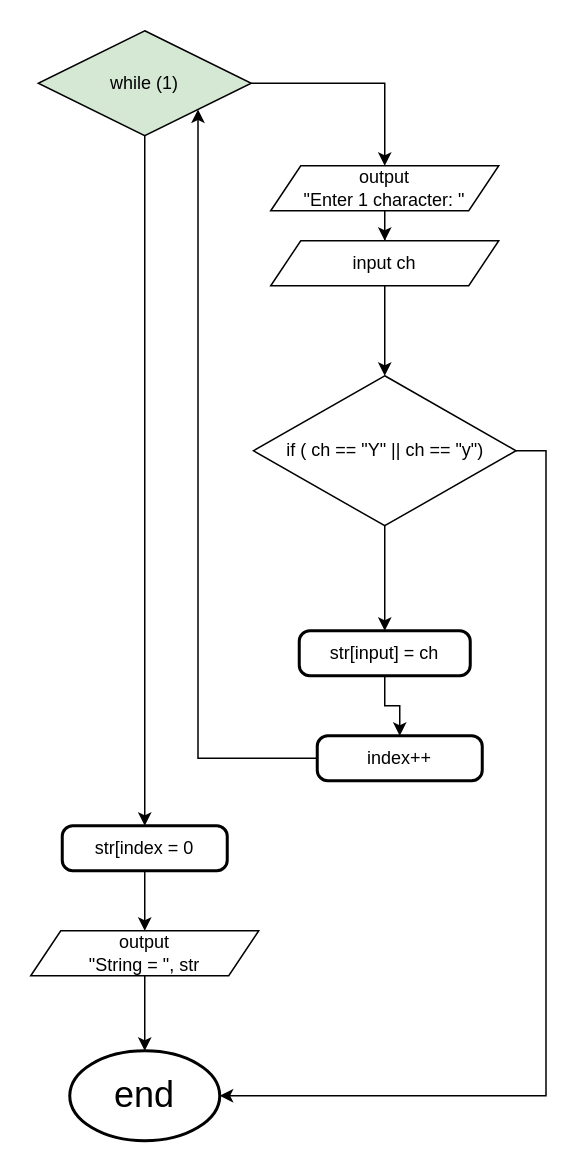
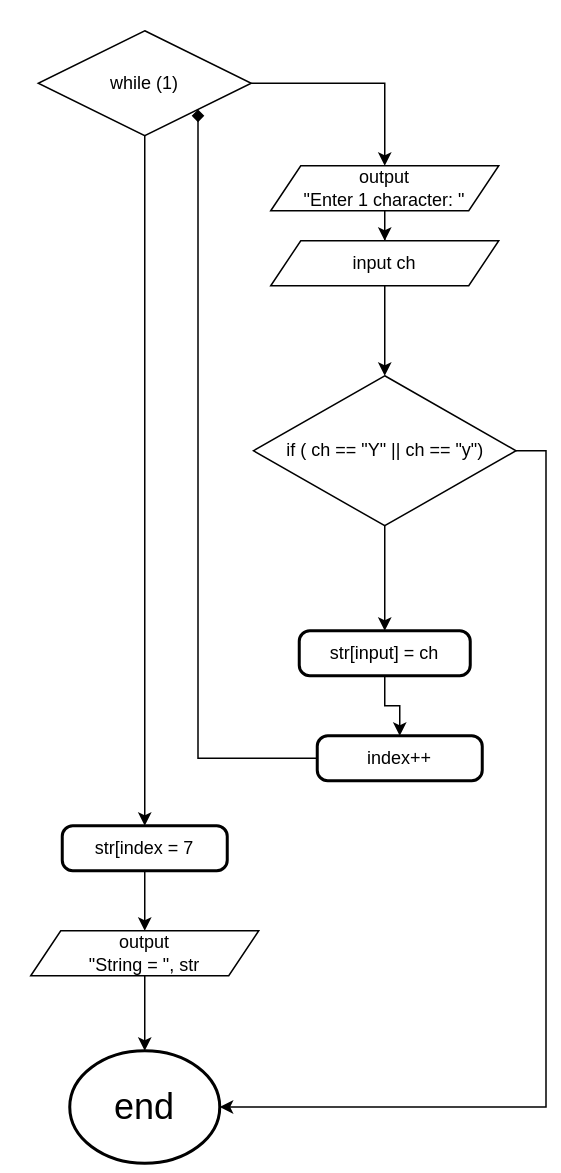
node "while (1)": fillcolor #d5e8d4 -> #ffffff
edge "index++" -> "while (1)": arrowhead classic -> diamond
node "str[index = 0": label "str[index = 0" -> "str[index = 7"
node "end": size 150x90 -> 150x113
